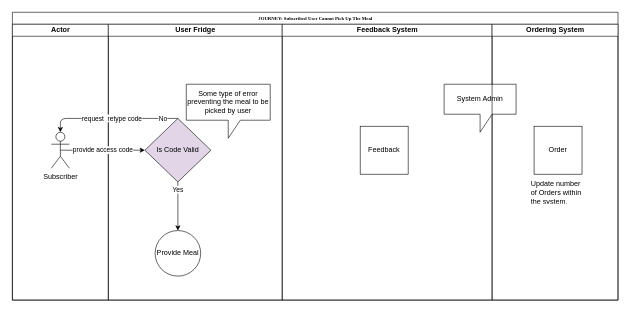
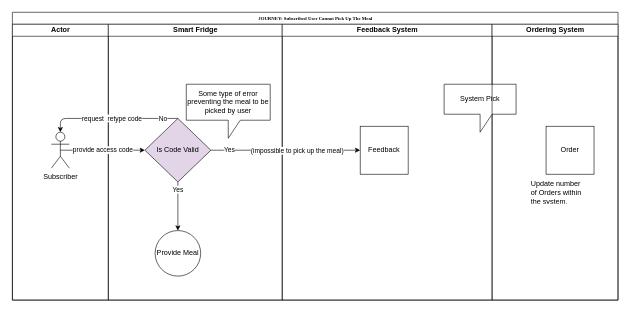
node "User Fridge": label "User Fridge" -> "Smart Fridge"
node "System Admin": label "System Admin" -> "System Pick"
edge "Is Code Valid" -> "Feedback": added, labels "Yes", "(impossible to pick up the meal)"
node "Order": moved (558, 150) -> (570, 150)
